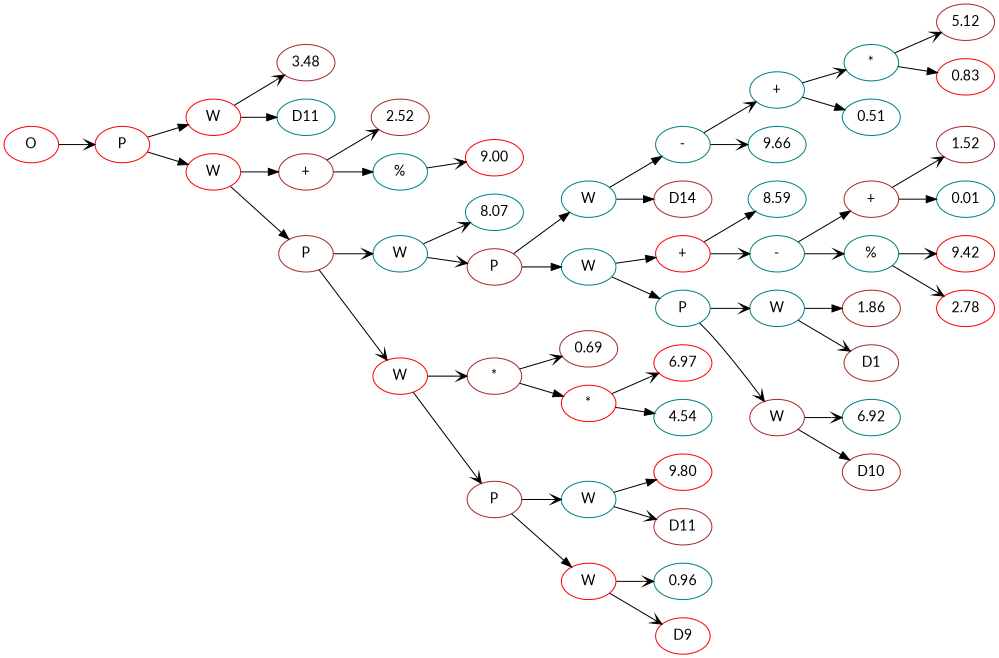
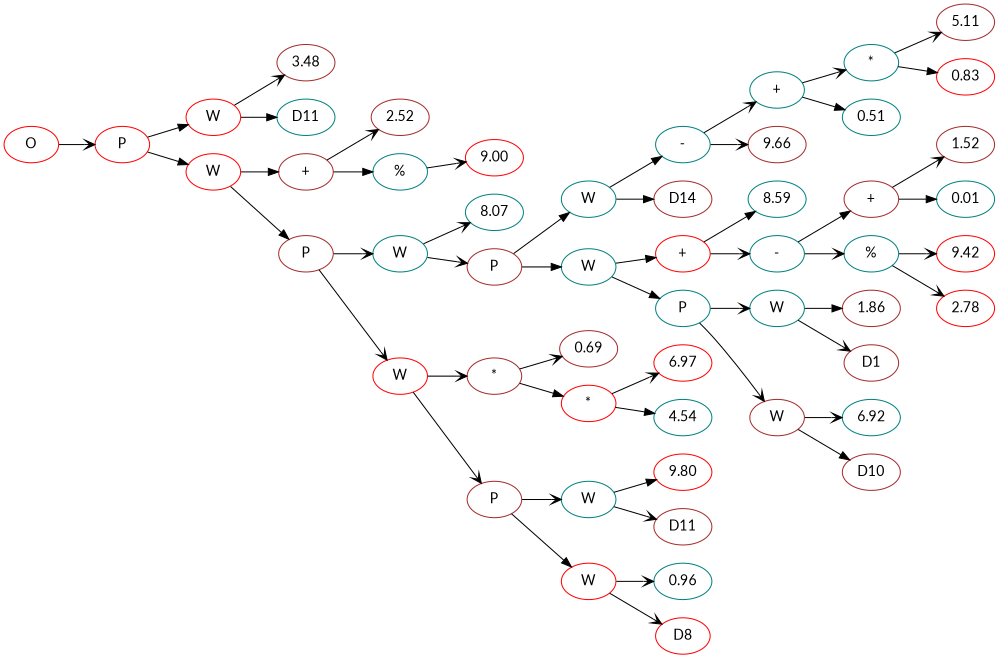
node "5.12": label "5.12" -> "5.11"
node "9.66": color teal -> brown
node "D9": label "D9" -> "D8"
